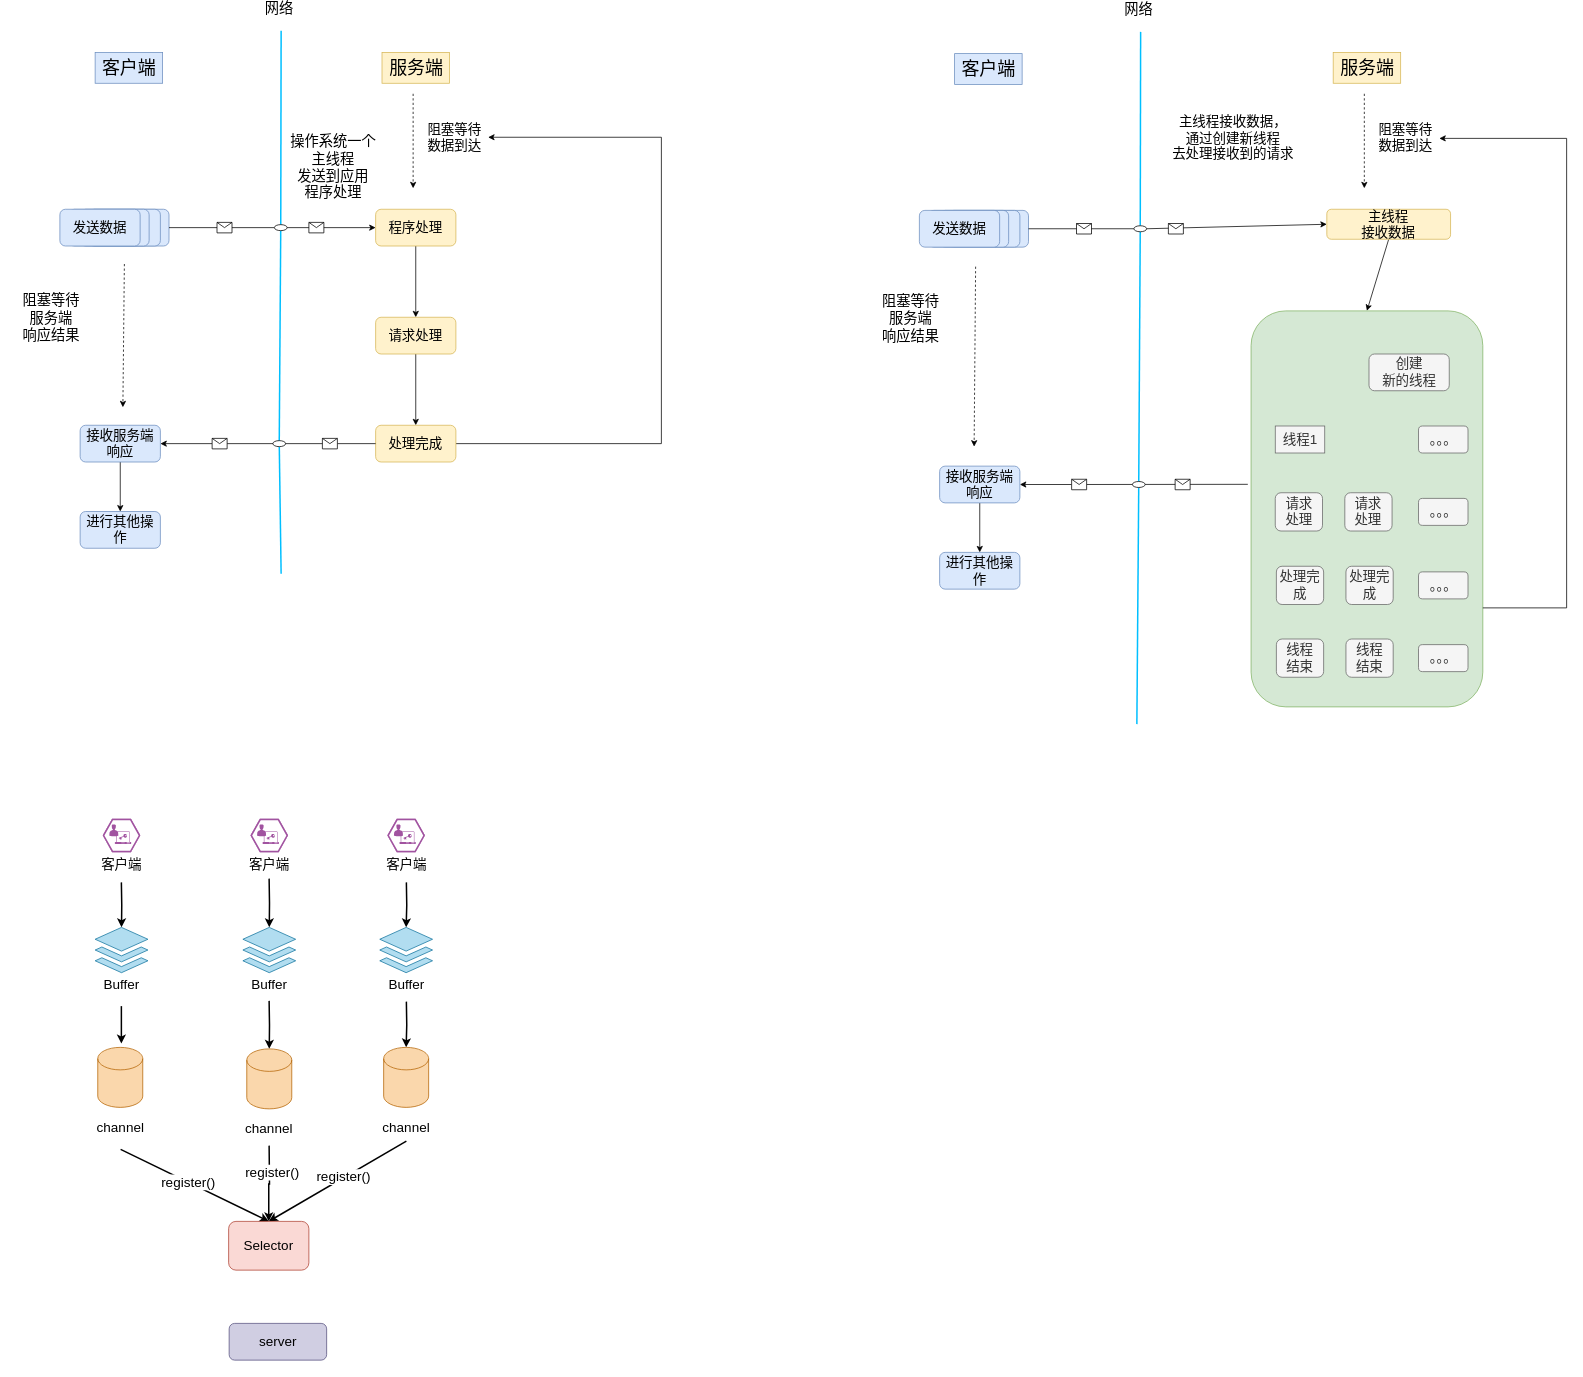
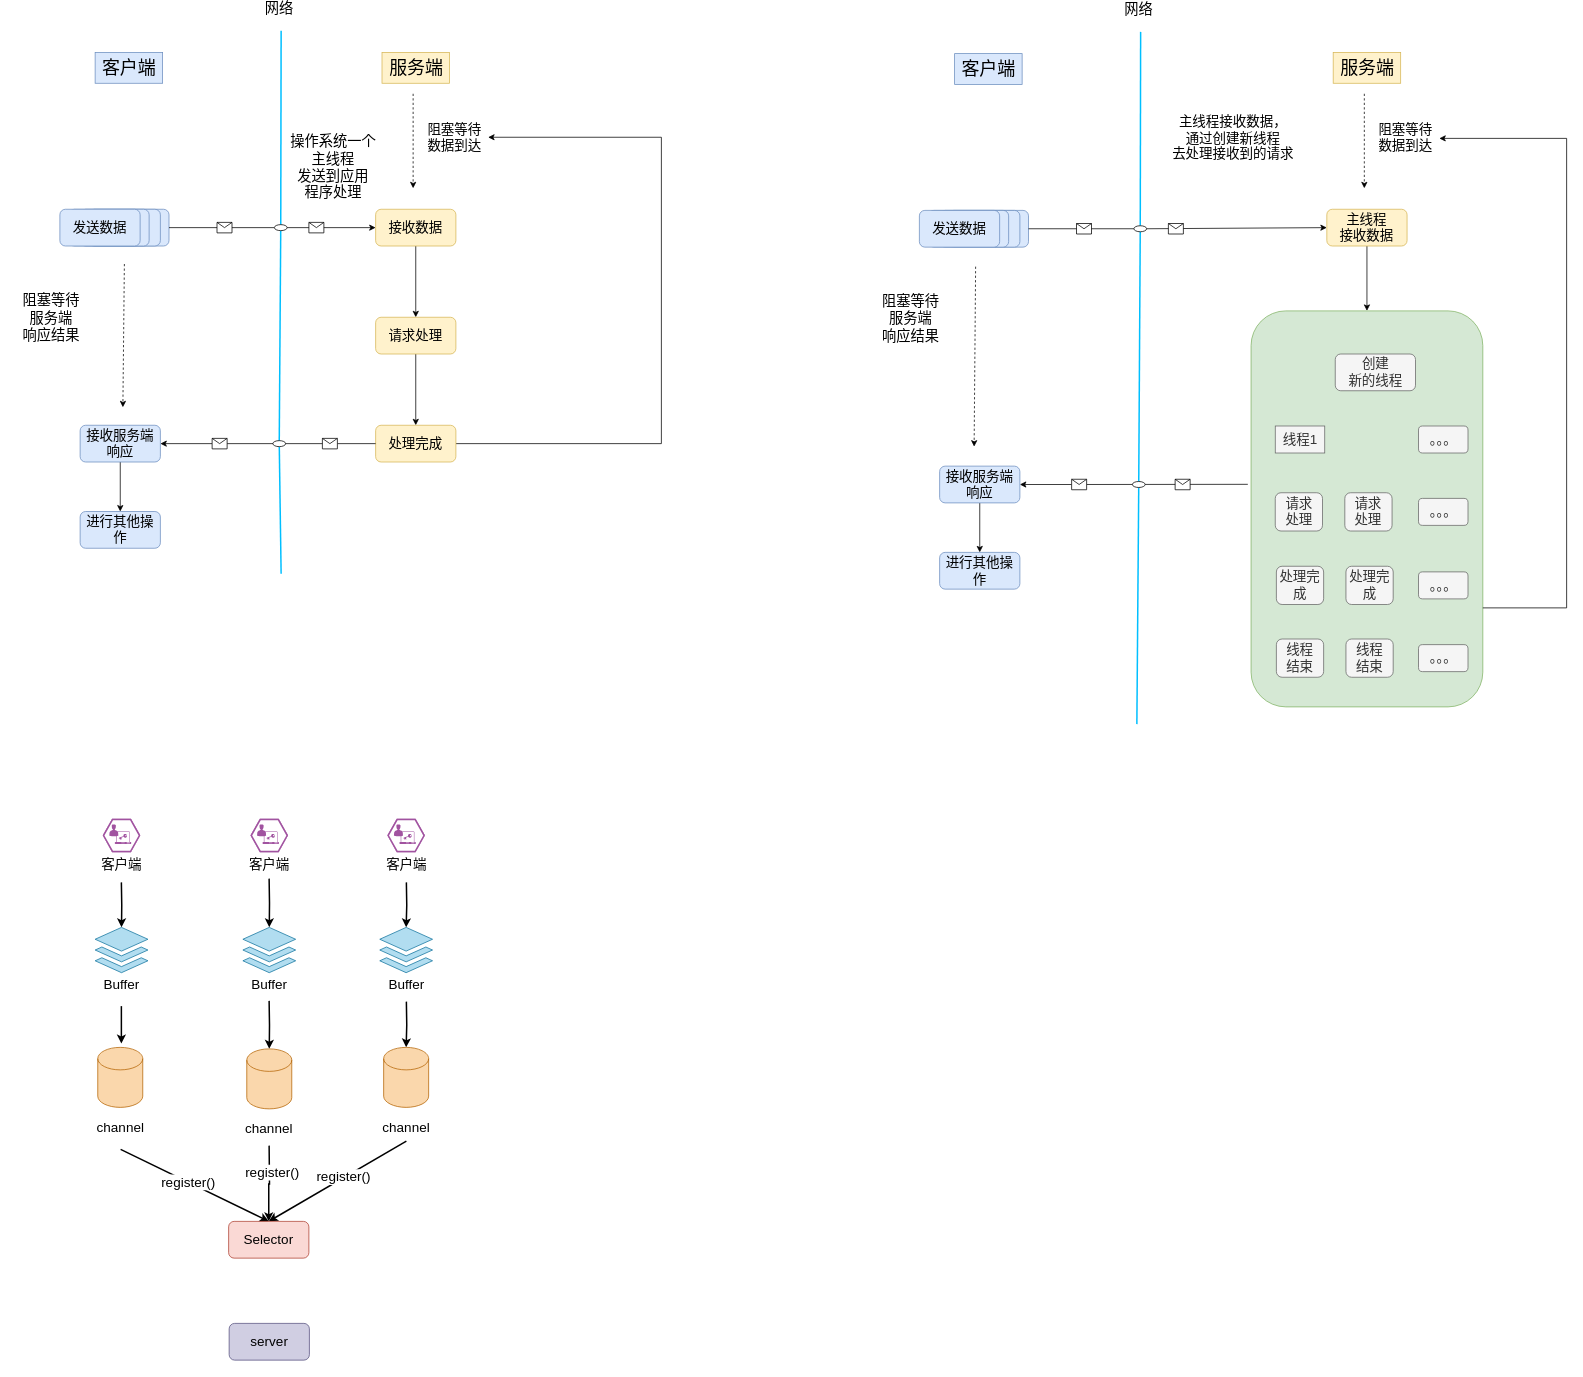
node "主线程 接收数据": size 124x30 -> 80x37
node "程序处理": label "程序处理" -> "接收数据"
node "创建 新的线程": moved (1409, 372) -> (1375, 372)
node "Selector": size 80x49 -> 80x37
node "server": size 98x37 -> 80x37
